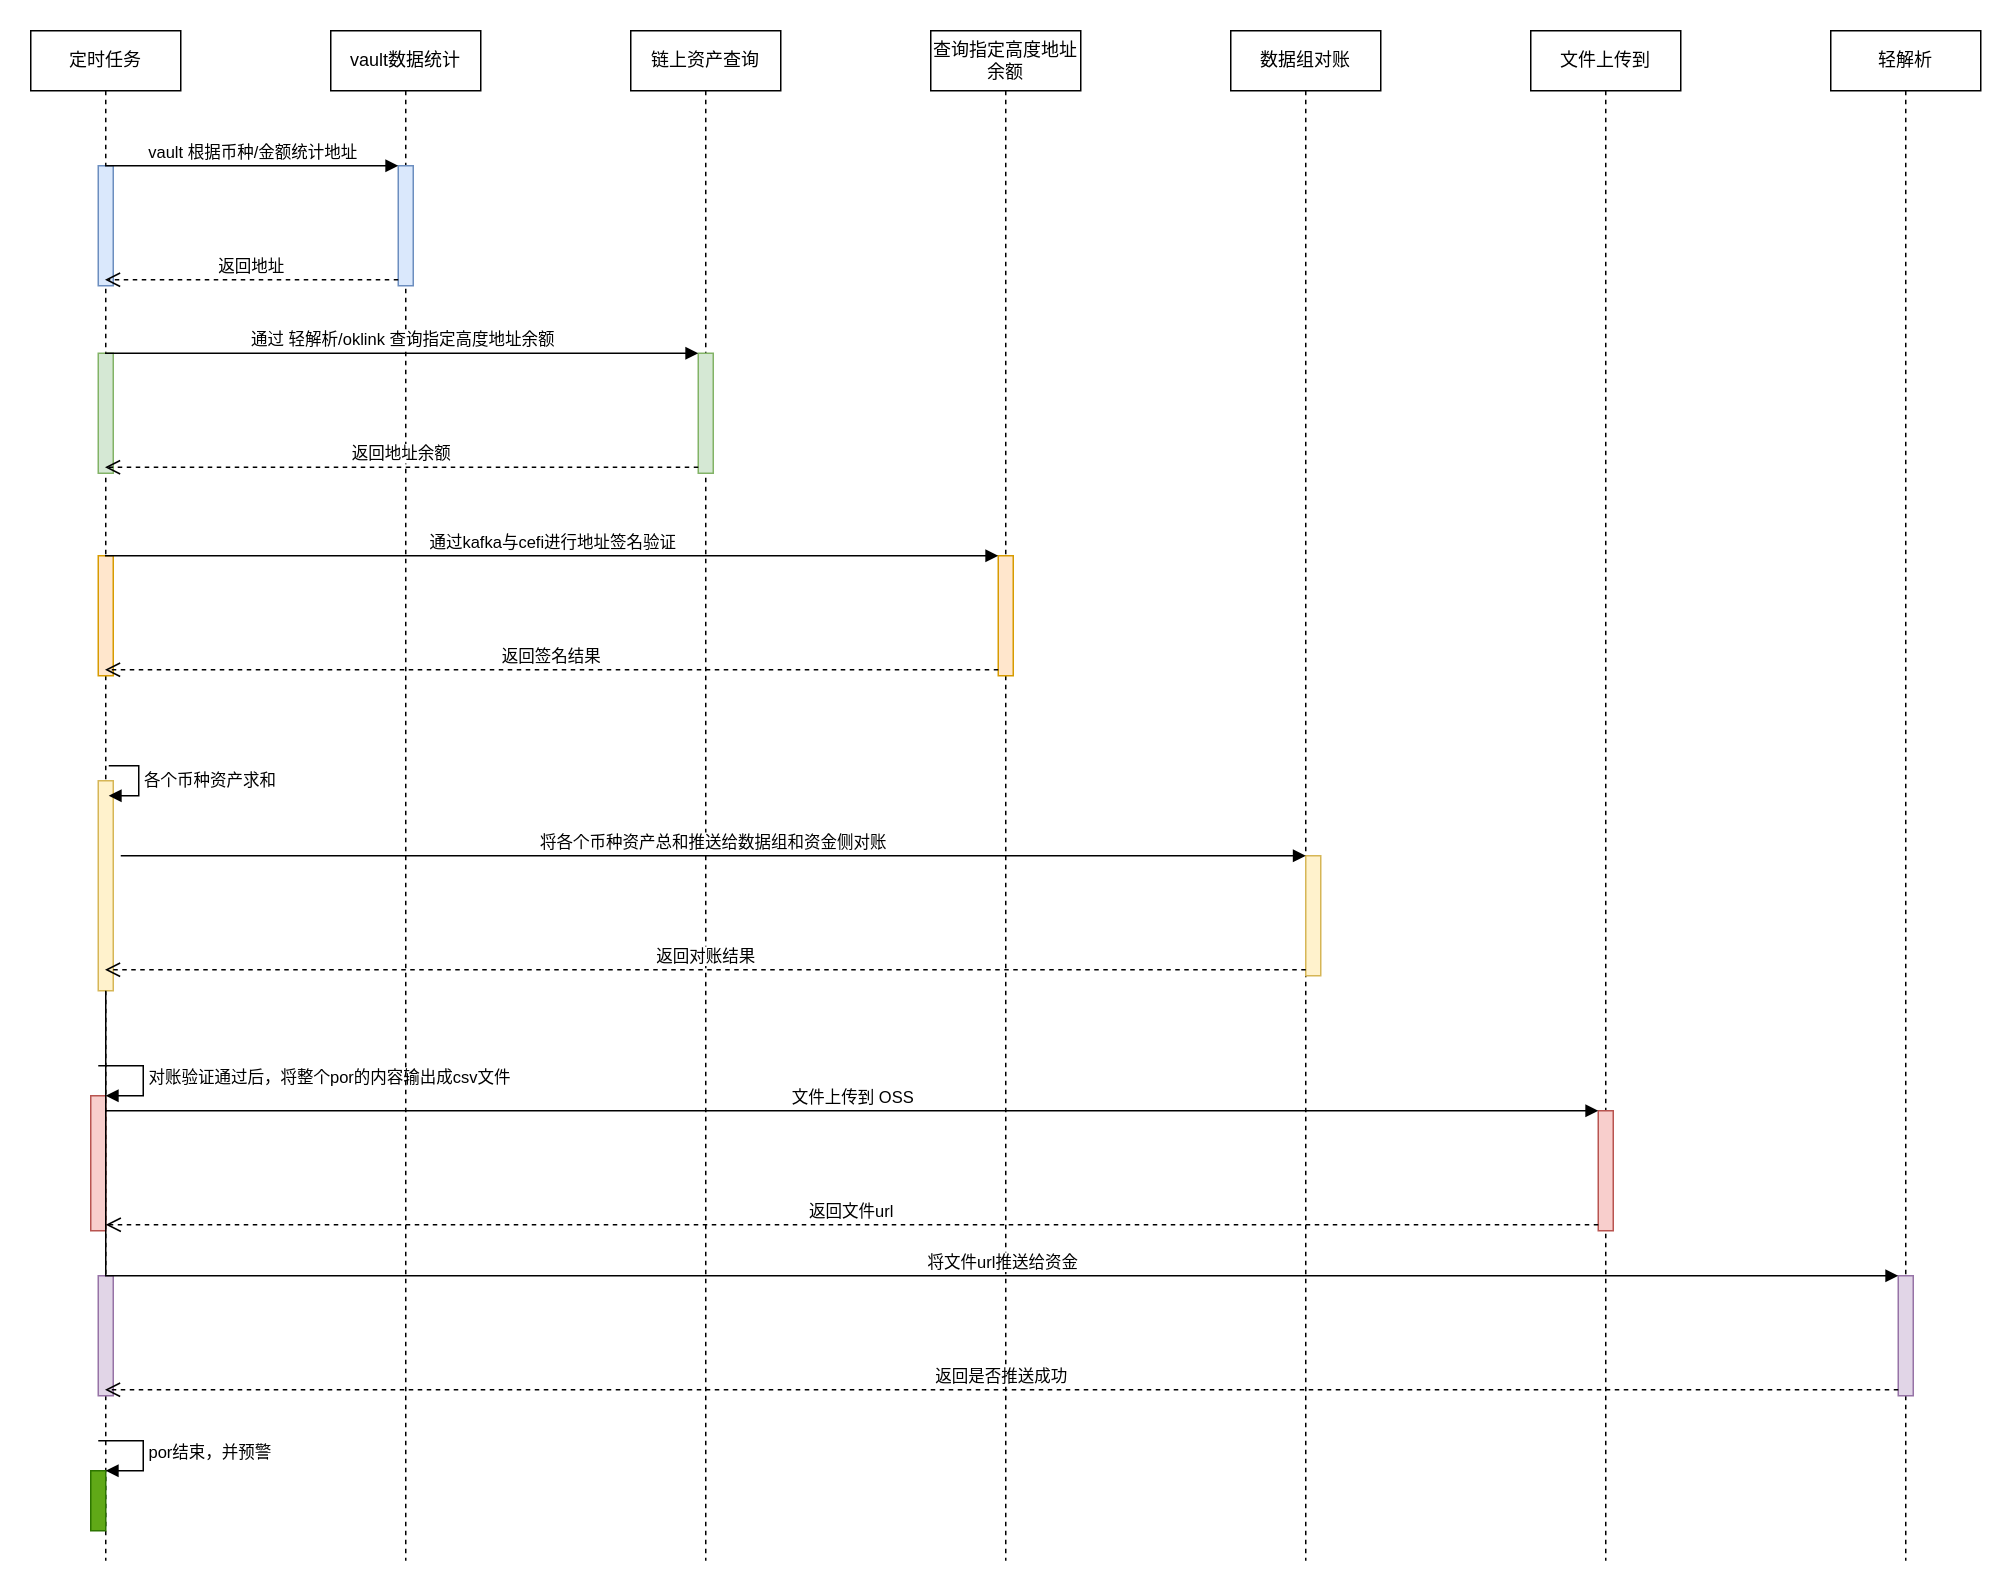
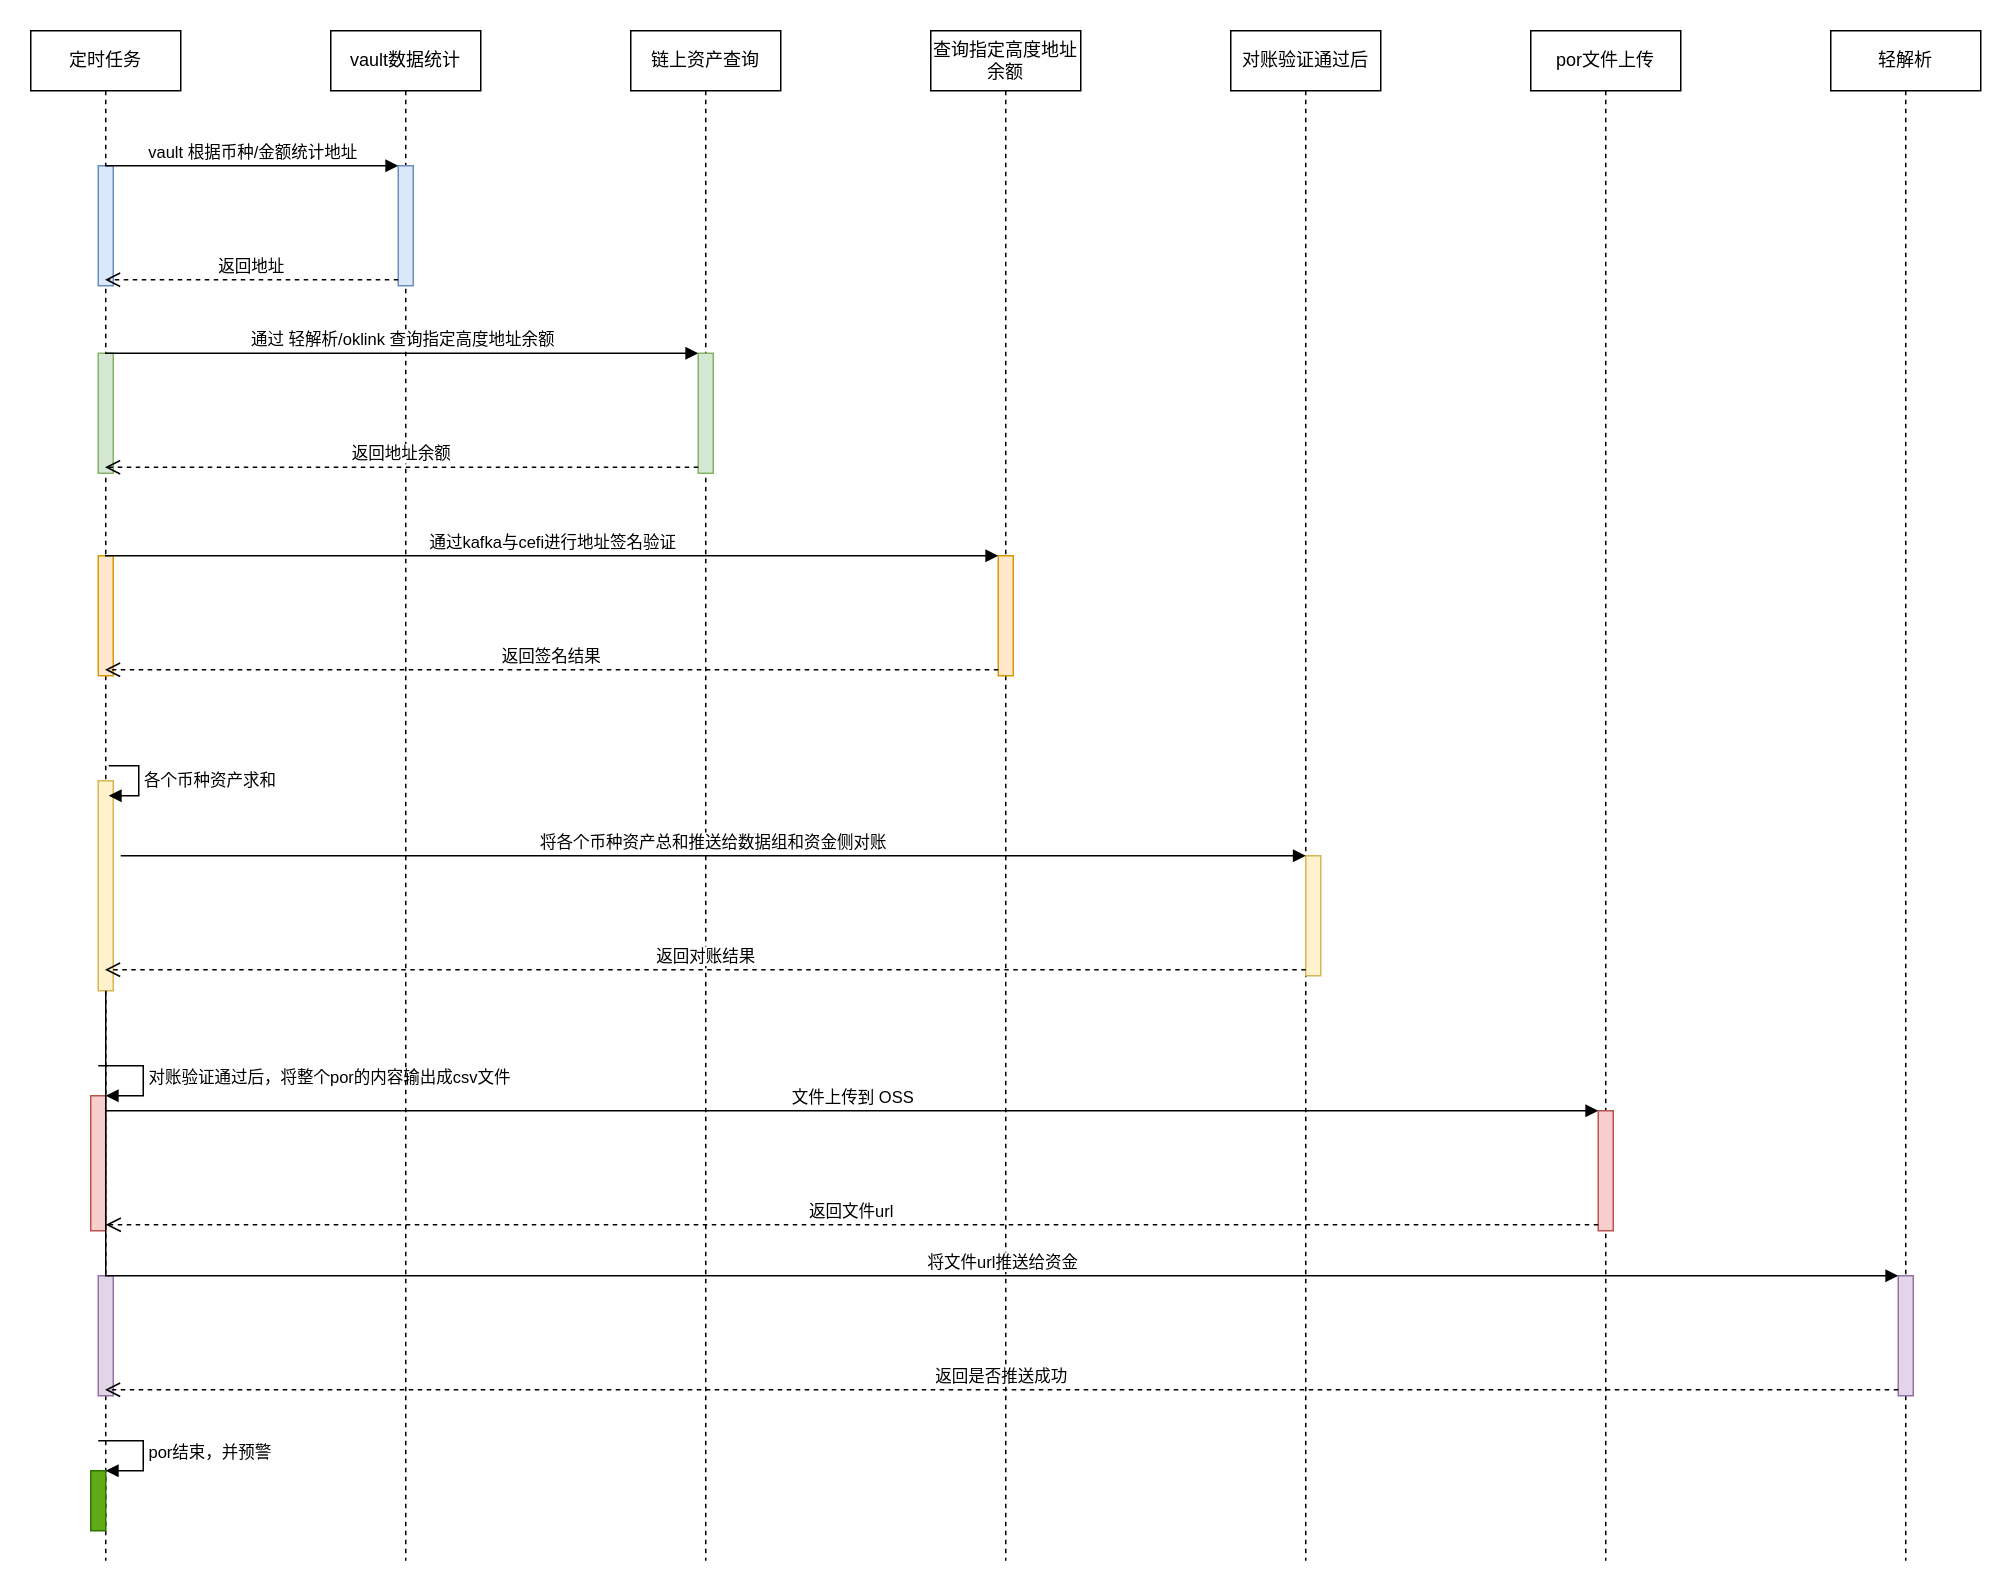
node "数据组对账": label "数据组对账" -> "对账验证通过后"
node "文件上传到": label "文件上传到" -> "por文件上传"
